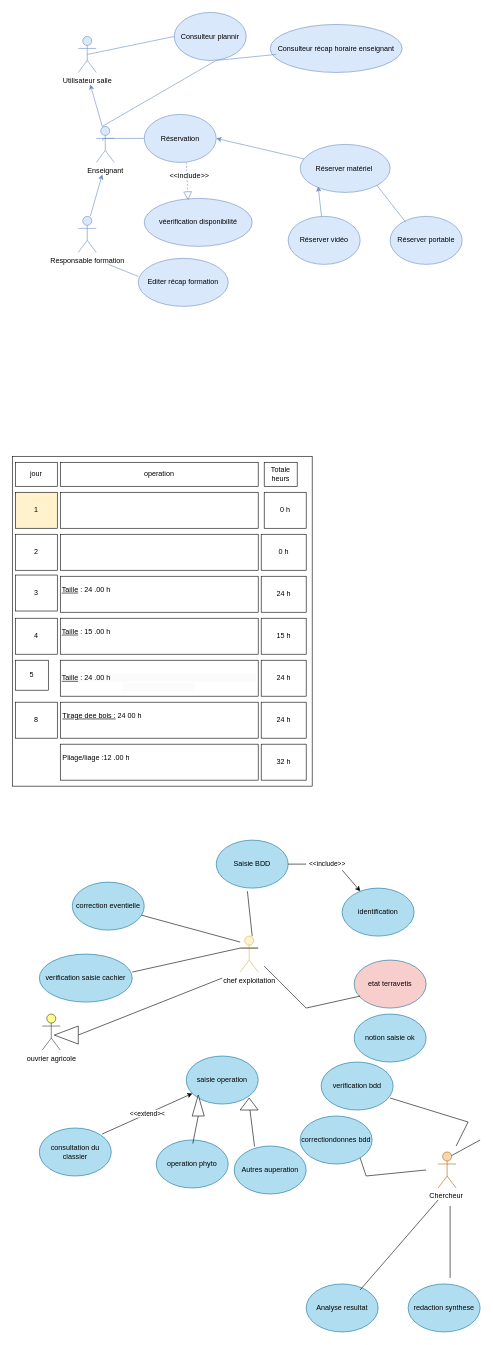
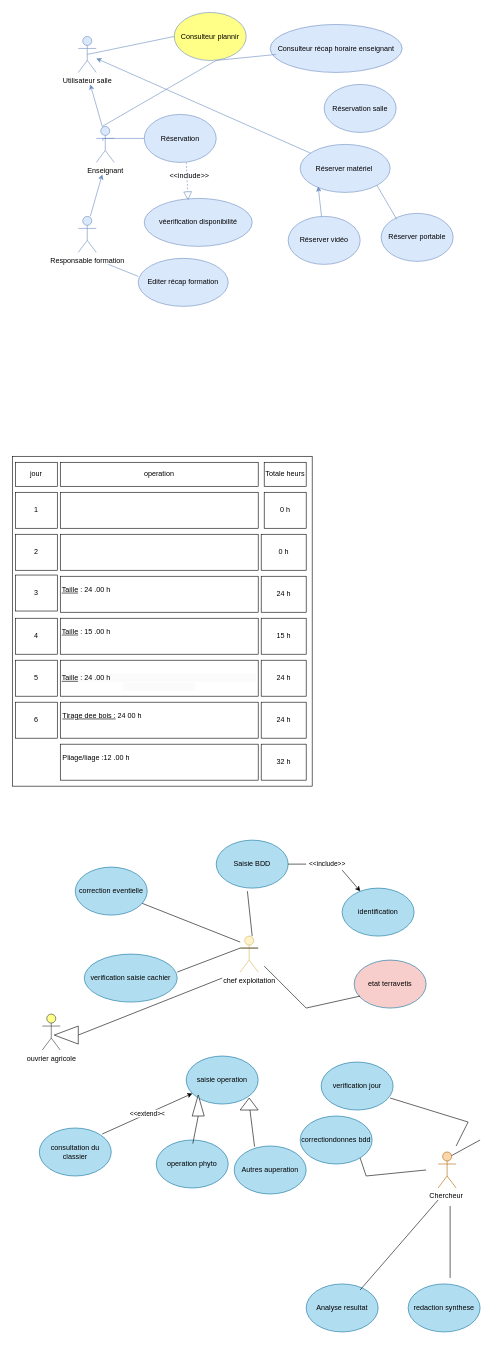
node "Consulteur plannir": fillcolor #dae8fc -> #ffff88
node "Réservation salle": added
edge "Réserver matériel" -> "Réservation": now "Réserver matériel" -> "Utilisateur salle"
node "Réserver portable": moved (426, 240) -> (417, 237)
node "Totale heurs": size 33x24 -> 42x24
node "1": fillcolor #fff2cc -> #ffffff
node "5": size 33x30 -> 42x36
node "8": label "8" -> "6"
node "correction eventielle": moved (108, 906) -> (111, 891)
node "verification saisie cachier": moved (86, 978) -> (131, 978)
node "notion saisie ok": removed
node "verification bdd": label "verification bdd" -> "verification jour"
